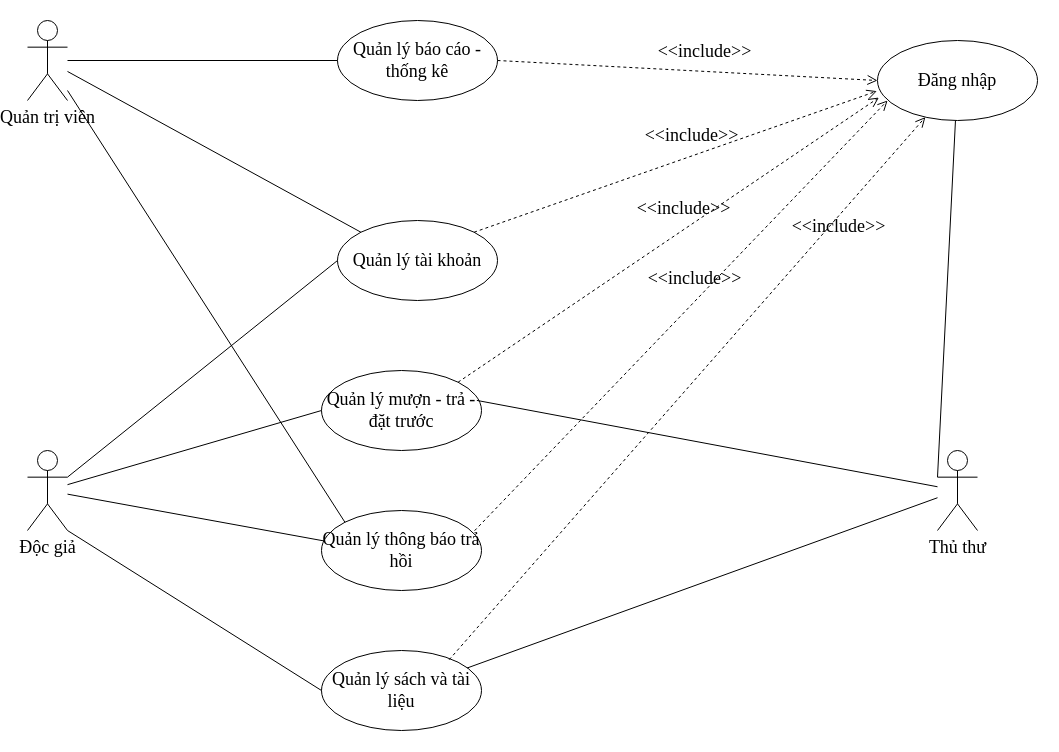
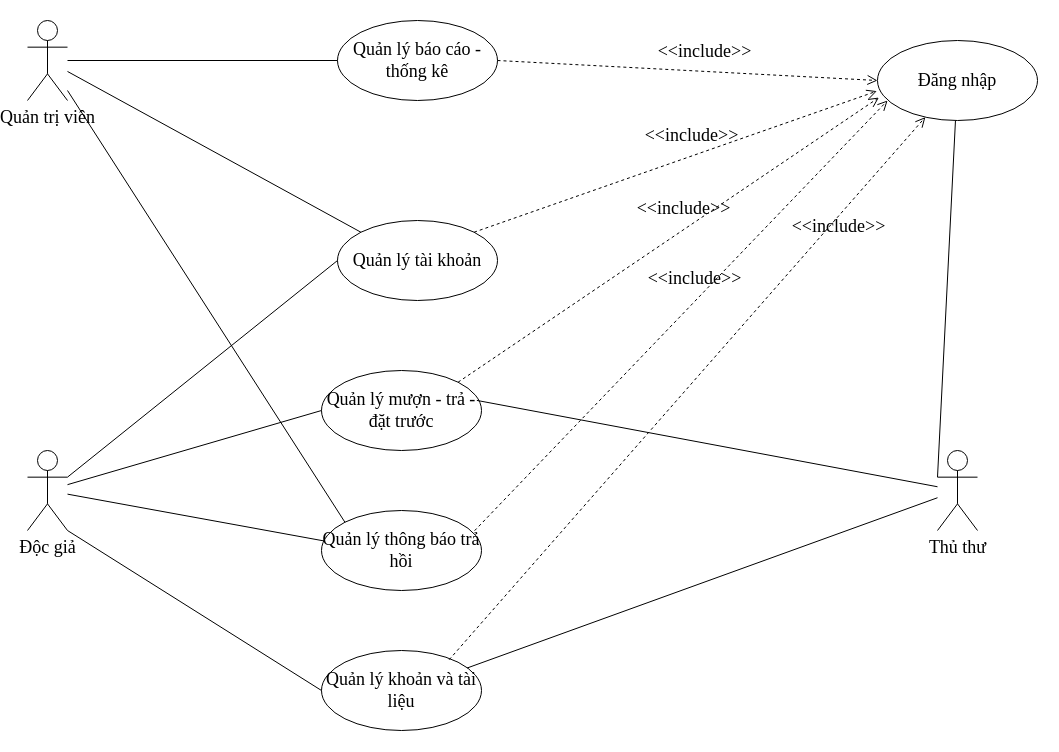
node "Quản lý sách và tài liệu": label "Quản lý sách và tài liệu" -> "Quản lý khoản và tài liệu"
